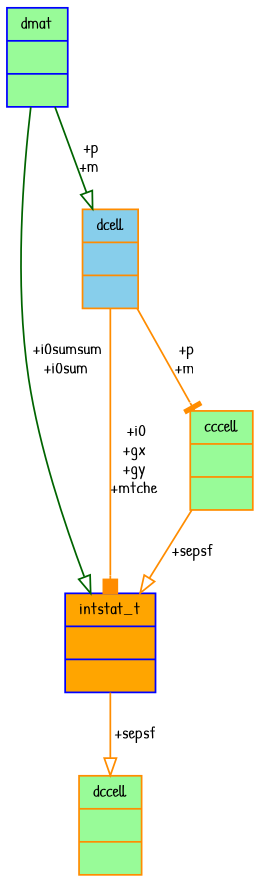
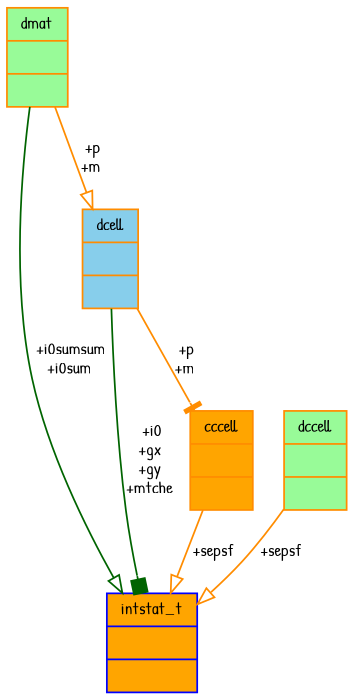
node "dmat": color blue -> darkorange
edge "dmat" -> "dcell": color darkgreen -> darkorange
edge "dcell" -> "intstat_t": color darkorange -> darkgreen
node "cccell": fillcolor palegreen -> orange
edge "intstat_t" -> "dccell": reversed
